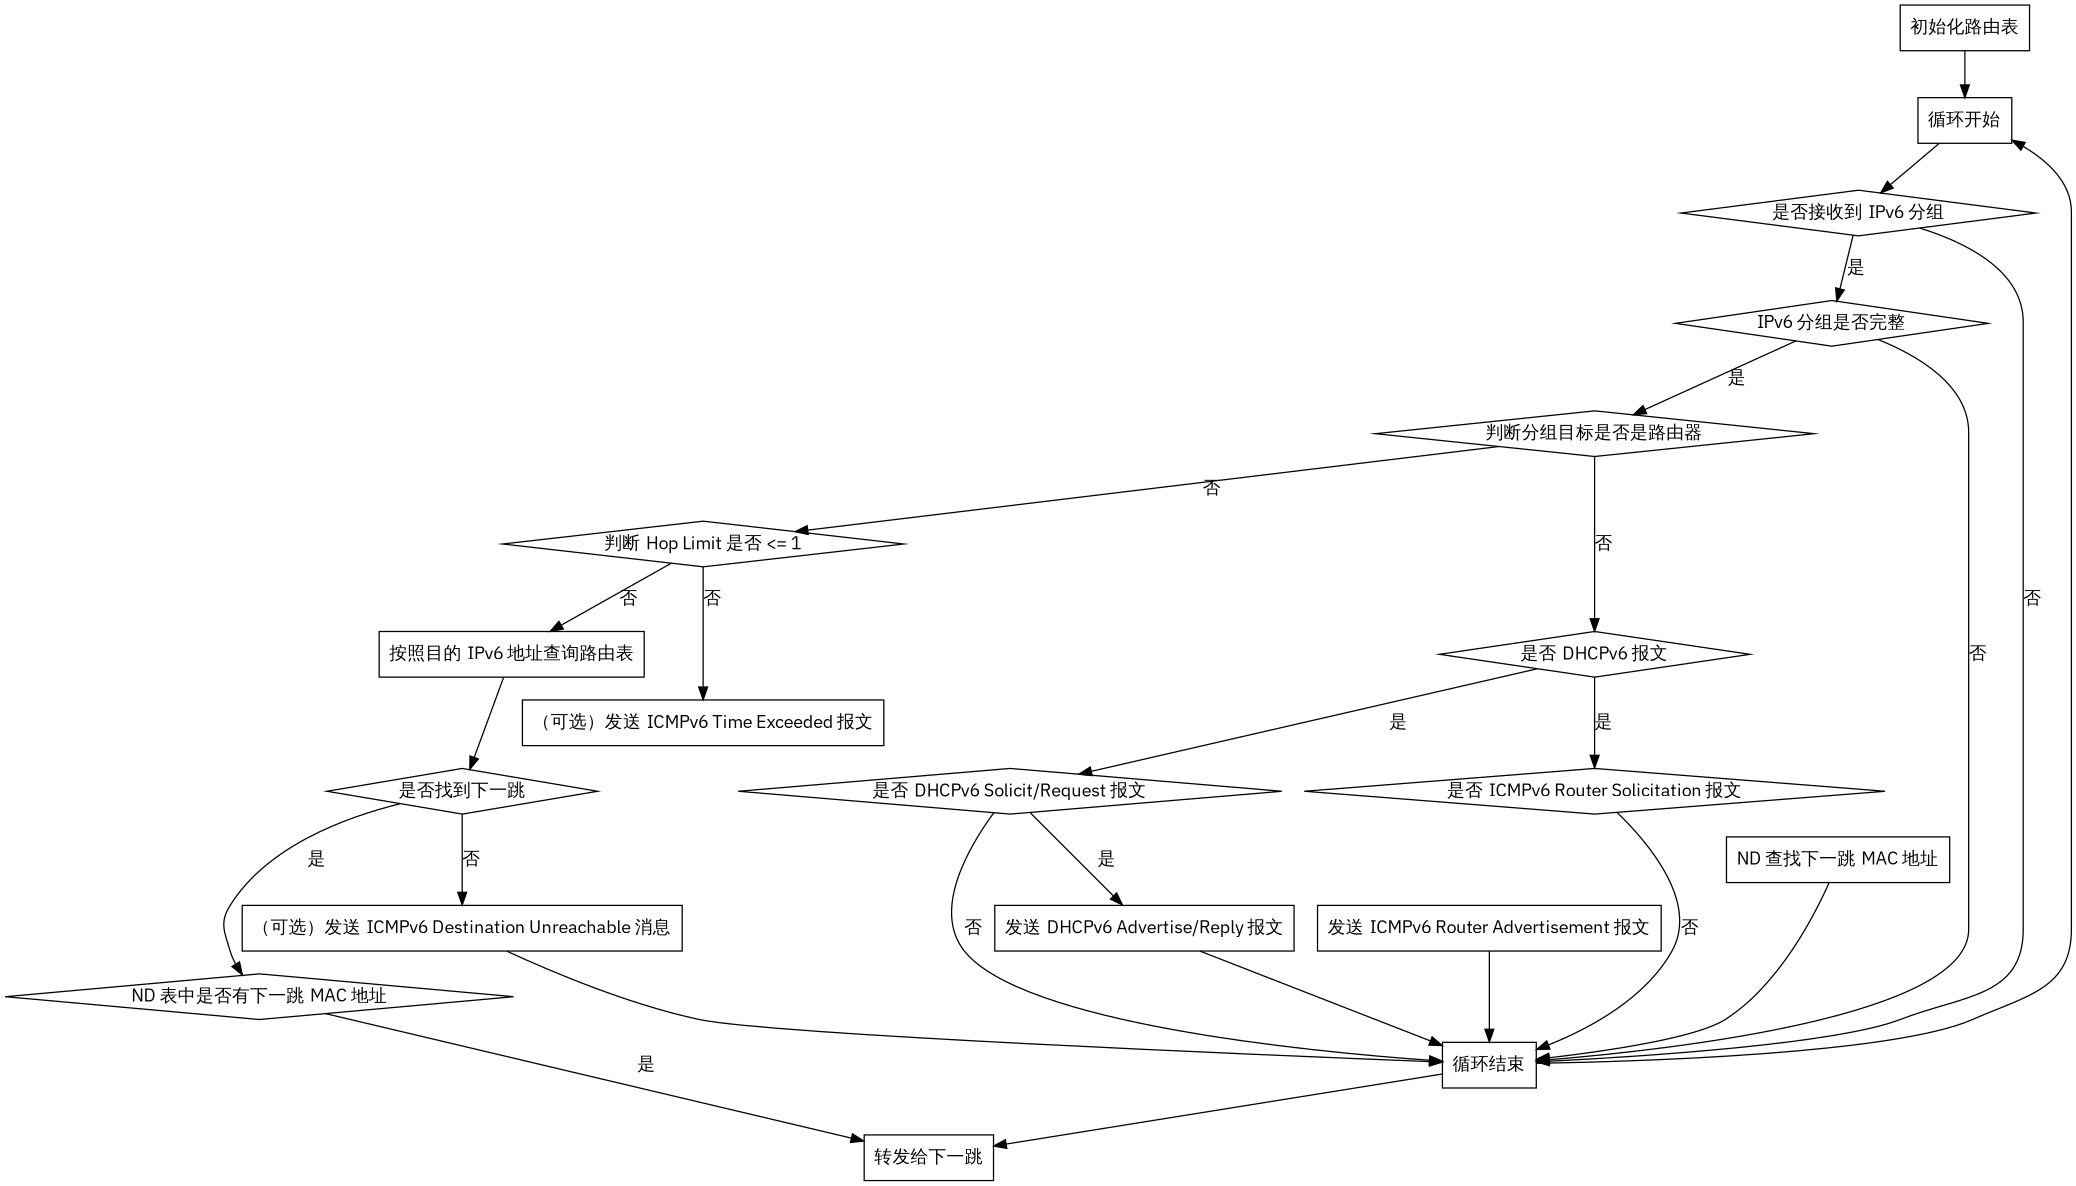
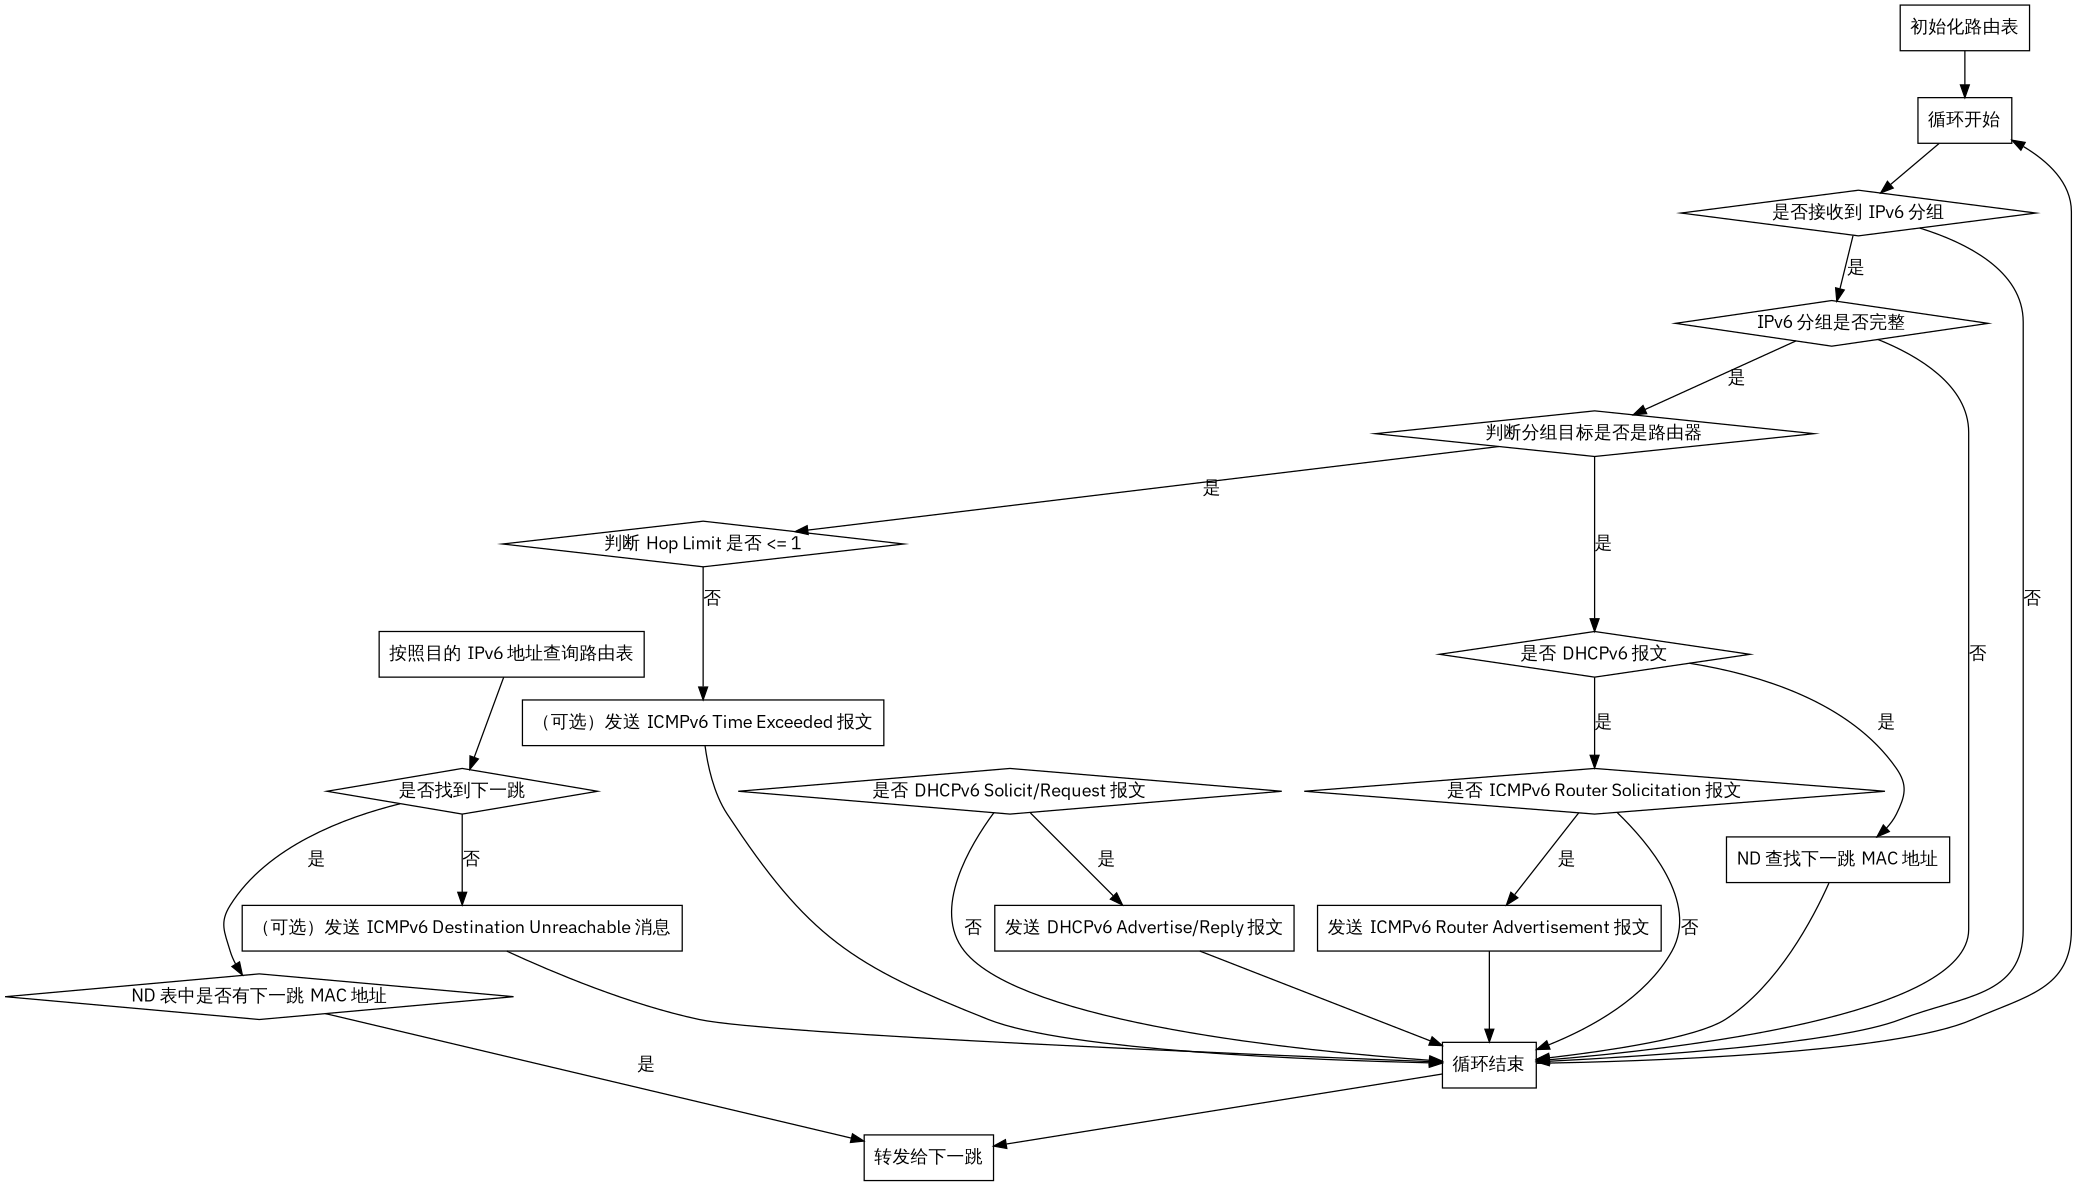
edge "判断分组目标是否是路由器" -> "判断 Hop Limit 是否 <= 1": label "否" -> "是"
edge "判断分组目标是否是路由器" -> "是否 DHCPv6 报文": label "否" -> "是"
edge "判断 Hop Limit 是否 <= 1" -> "按照目的 IPv6 地址查询路由表": removed, label "否"
edge "是否 DHCPv6 报文" -> "是否 DHCPv6 Solicit/Request 报文": now "是否 DHCPv6 报文" -> "ND 查找下一跳 MAC 地址"
edge "是否 ICMPv6 Router Solicitation 报文" -> "发送 ICMPv6 Router Advertisement 报文": added, label "是"
edge "（可选）发送 ICMPv6 Time Exceeded 报文" -> "循环结束": added
